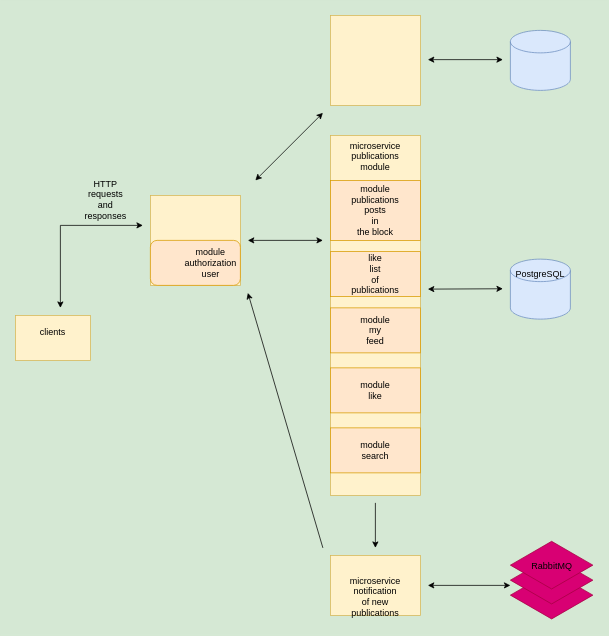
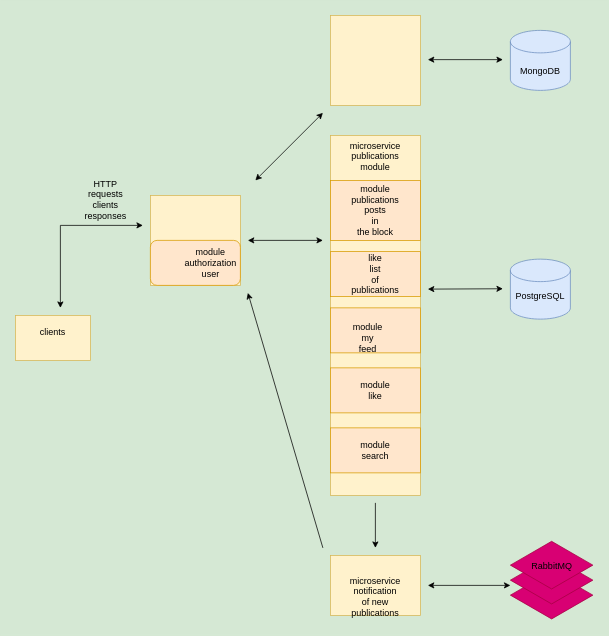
node "MongoDB": added
node "HTTP requests and responses": label "HTTP requests and responses" -> "HTTP requests clients responses"
node "PostgreSQL": moved (540, 274) -> (540, 297)
node "module my feed": moved (375, 330) -> (368, 338)
